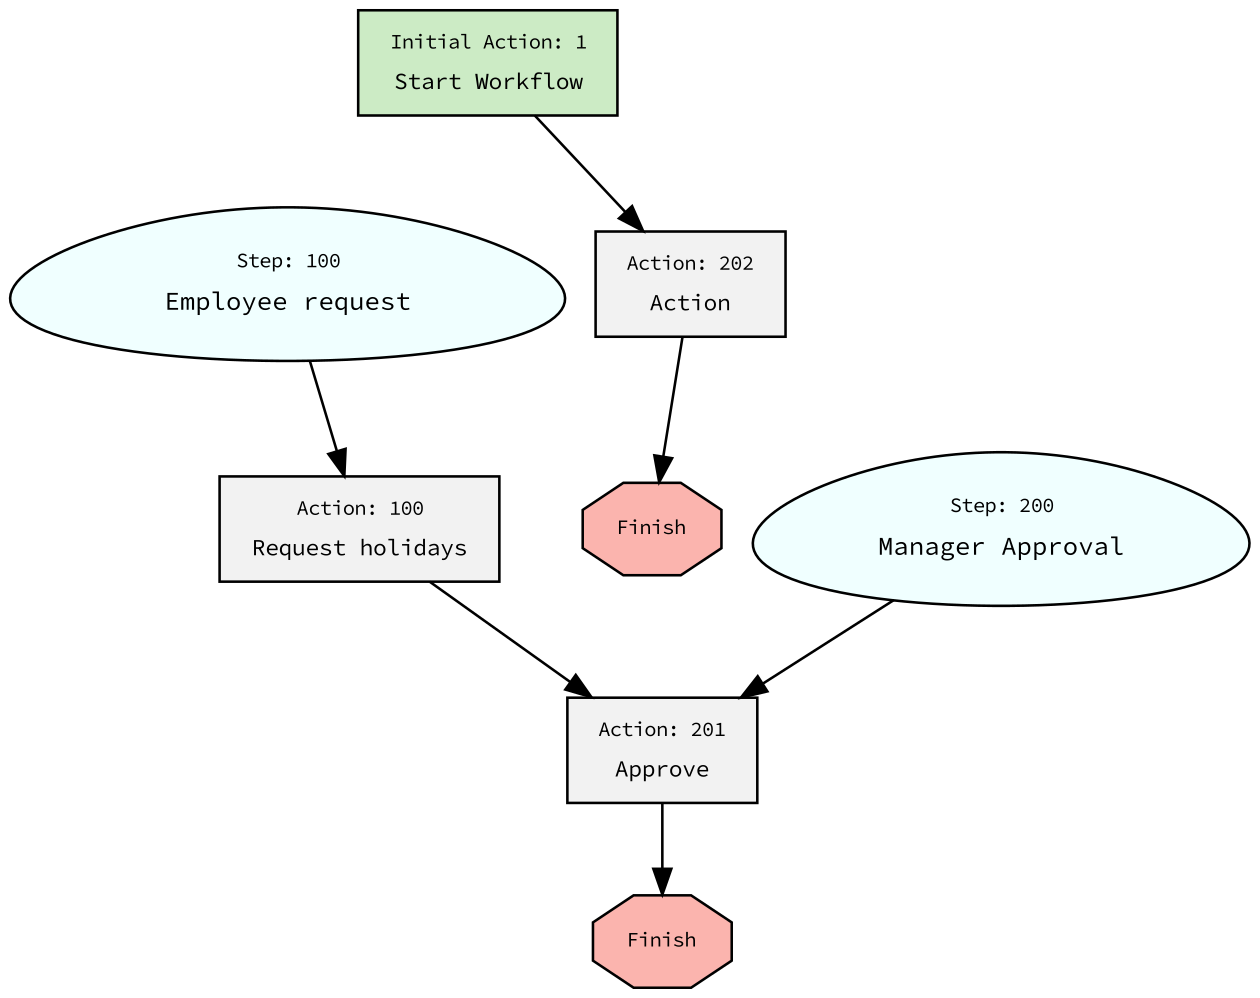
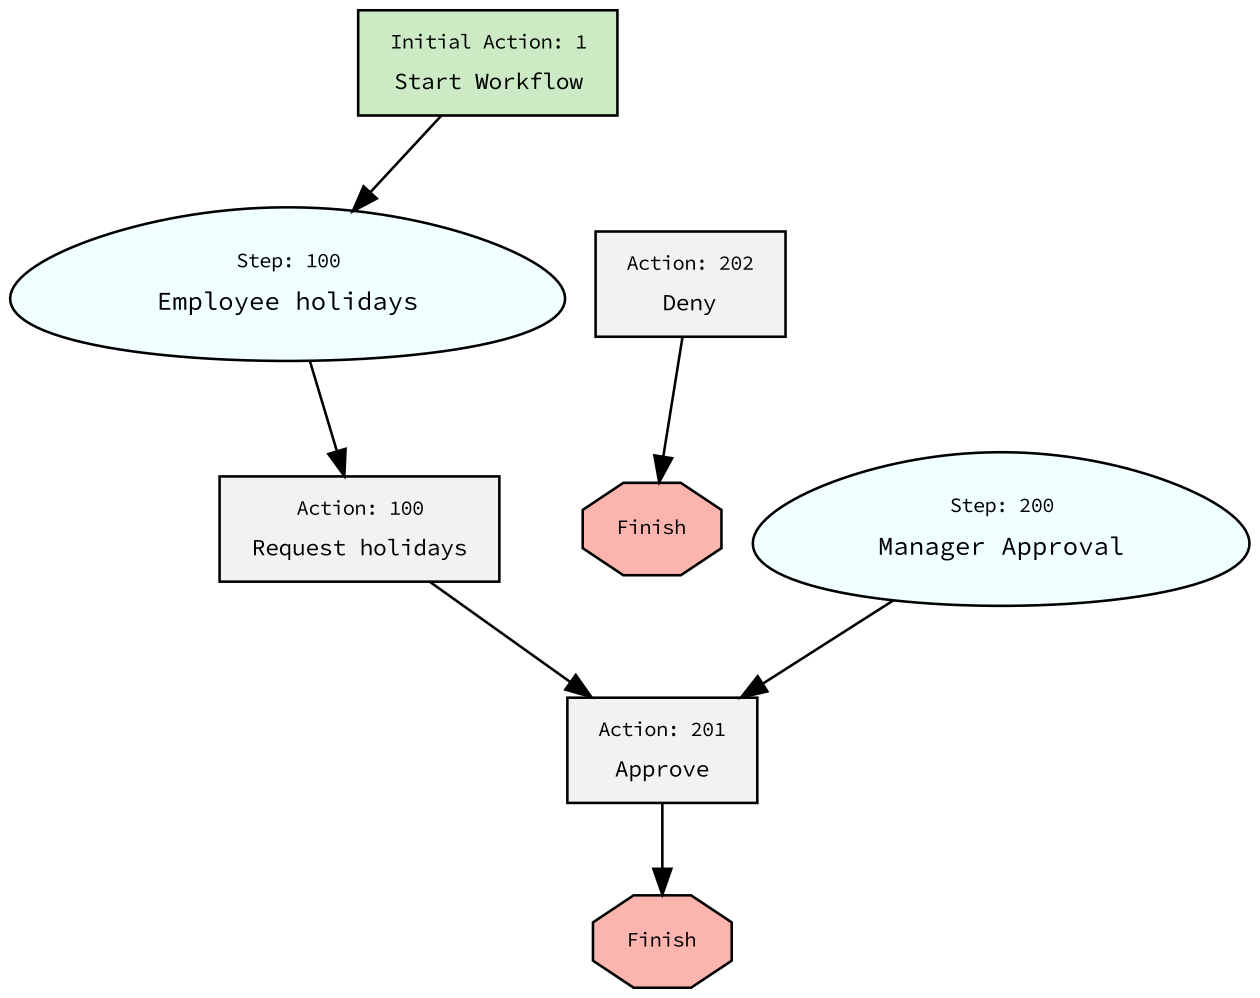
edge "Initial Action: 1" -> "Action: 202": now "Initial Action: 1" -> "Step: 100"
node "Step: 100": text "Employee request" -> "Employee holidays"
node "Action: 202": text "Action" -> "Deny"
